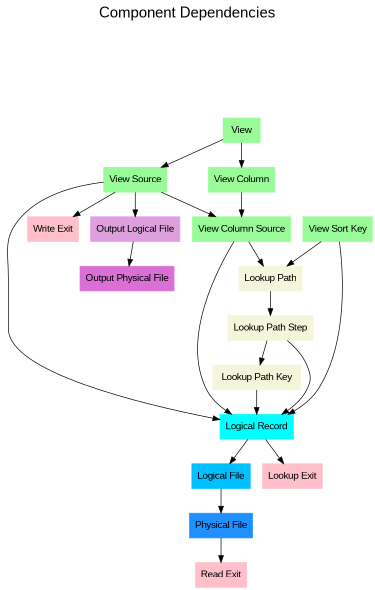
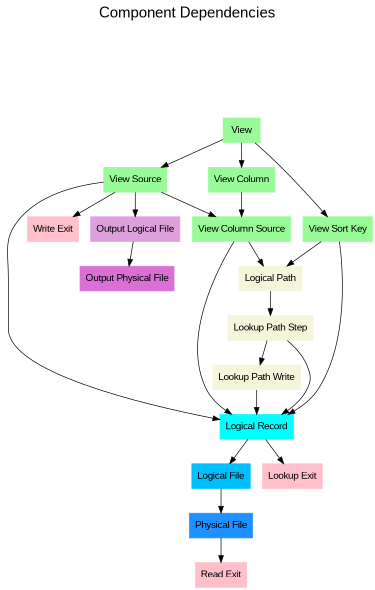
edge "View" -> "View Sort Key": added
node "Lookup Path": label "Lookup Path" -> "Logical Path"
node "Lookup Path Key": label "Lookup Path Key" -> "Lookup Path Write"
